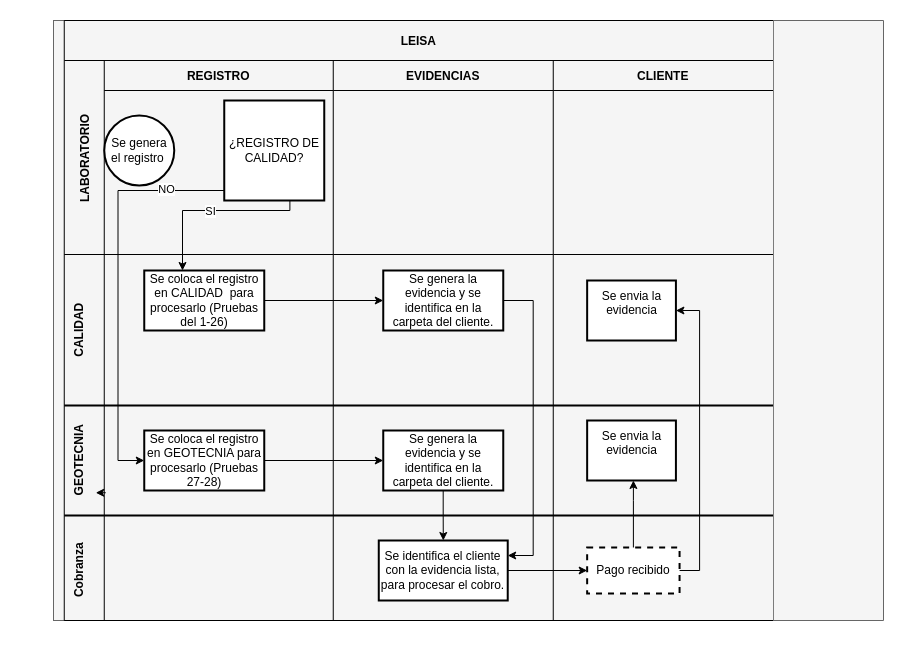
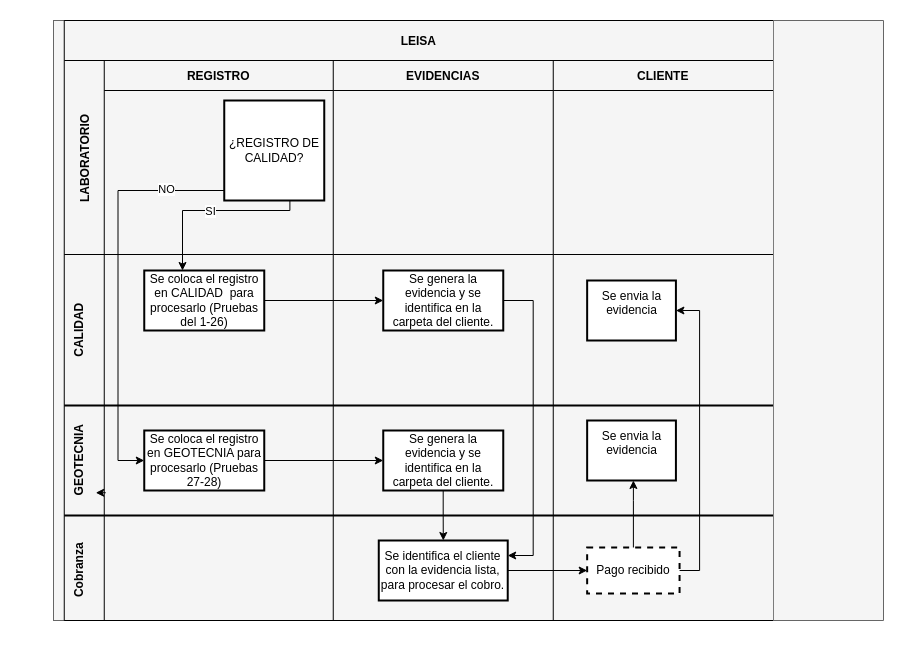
node "Se genera el registro": removed
